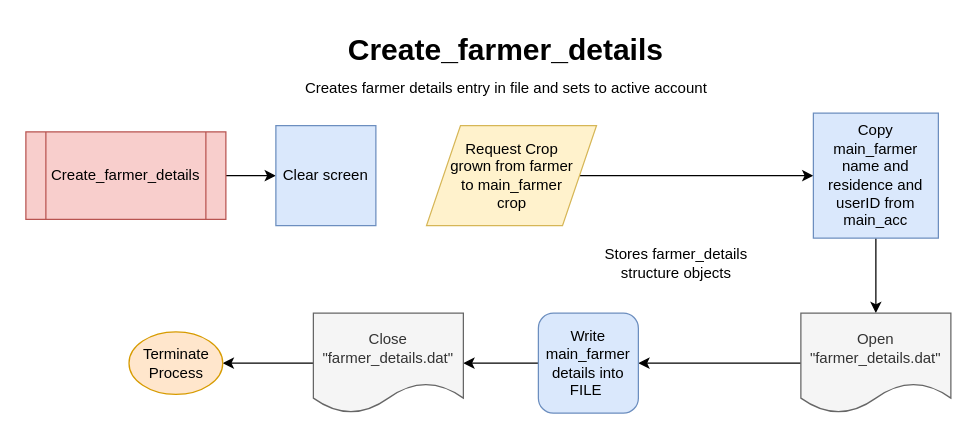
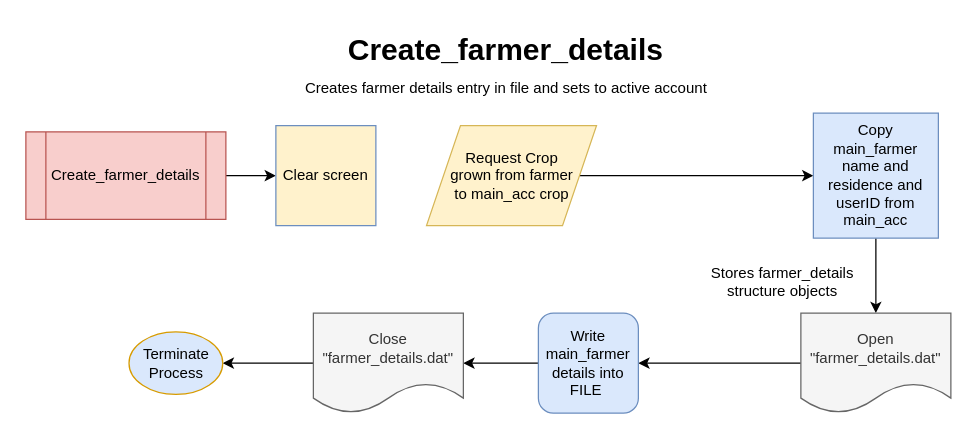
node "Clear screen": fillcolor #dae8fc -> #fff2cc
node "Request Crop grown from farmer to main_farmer crop": label "Request Crop grown from farmer to main_farmer crop" -> "Request Crop grown from farmer to main_acc crop"
node "Stores farmer_details structure objects": moved (676, 263) -> (782, 282)
node "Terminate Process": fillcolor #ffe6cc -> #dae8fc
